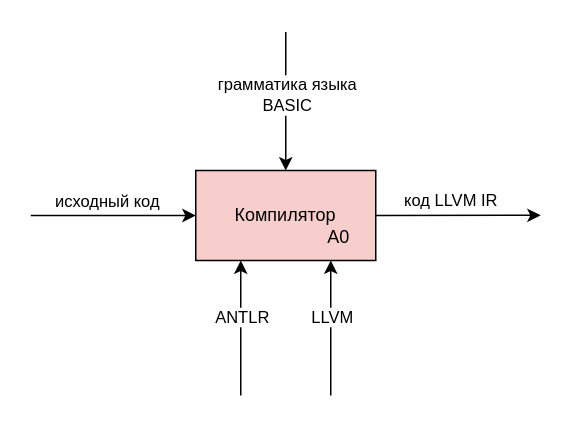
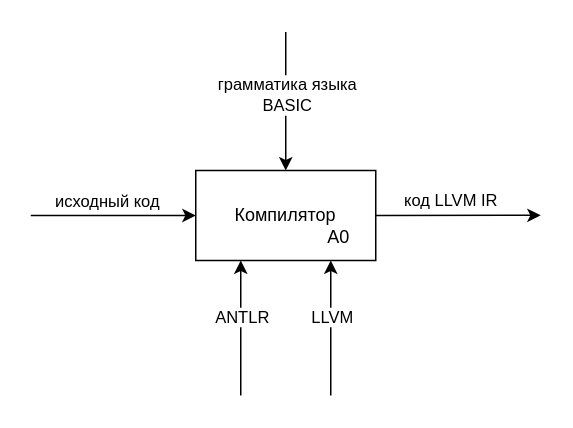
node "Компилятор": fillcolor #f8cecc -> #ffffff
